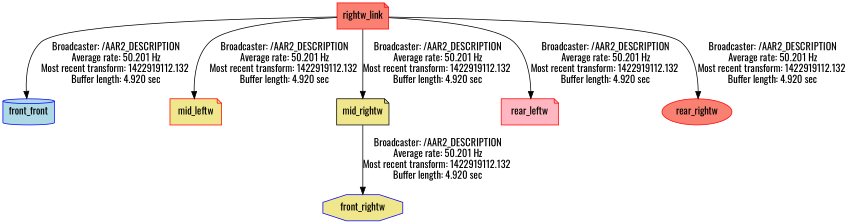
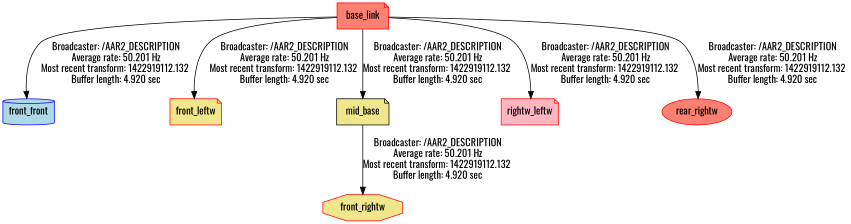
node "rightw_link": label "rightw_link" -> "base_link"
node "mid_leftw": label "mid_leftw" -> "front_leftw"
node "mid_rightw": label "mid_rightw" -> "mid_base"
node "rear_leftw": label "rear_leftw" -> "rightw_leftw"
node "front_rightw": color blue -> red
